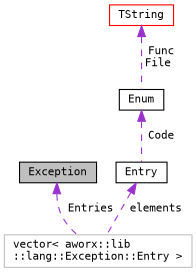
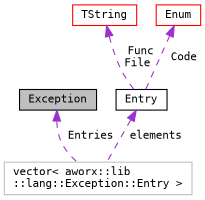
edge "Enum" -> "TString": now "Entry" -> "TString"
node "Enum": color black -> red
